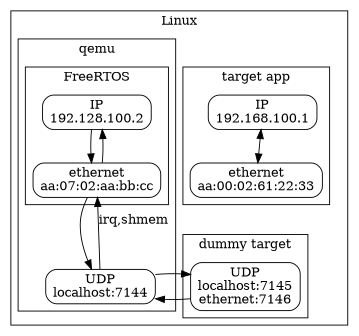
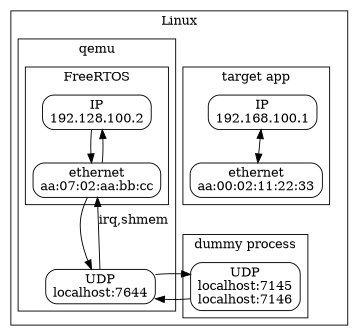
node "ethernet aa:00:02:61:22:33": label "ethernet aa:00:02:61:22:33" -> "ethernet aa:00:02:11:22:33"
cluster "dummy target": label "dummy target" -> "dummy process"
node "UDP localhost:7144": label "UDP localhost:7144" -> "UDP localhost:7644"
node "UDP localhost:7145 ethernet:7146": label "UDP localhost:7145 ethernet:7146" -> "UDP localhost:7145 localhost:7146"
